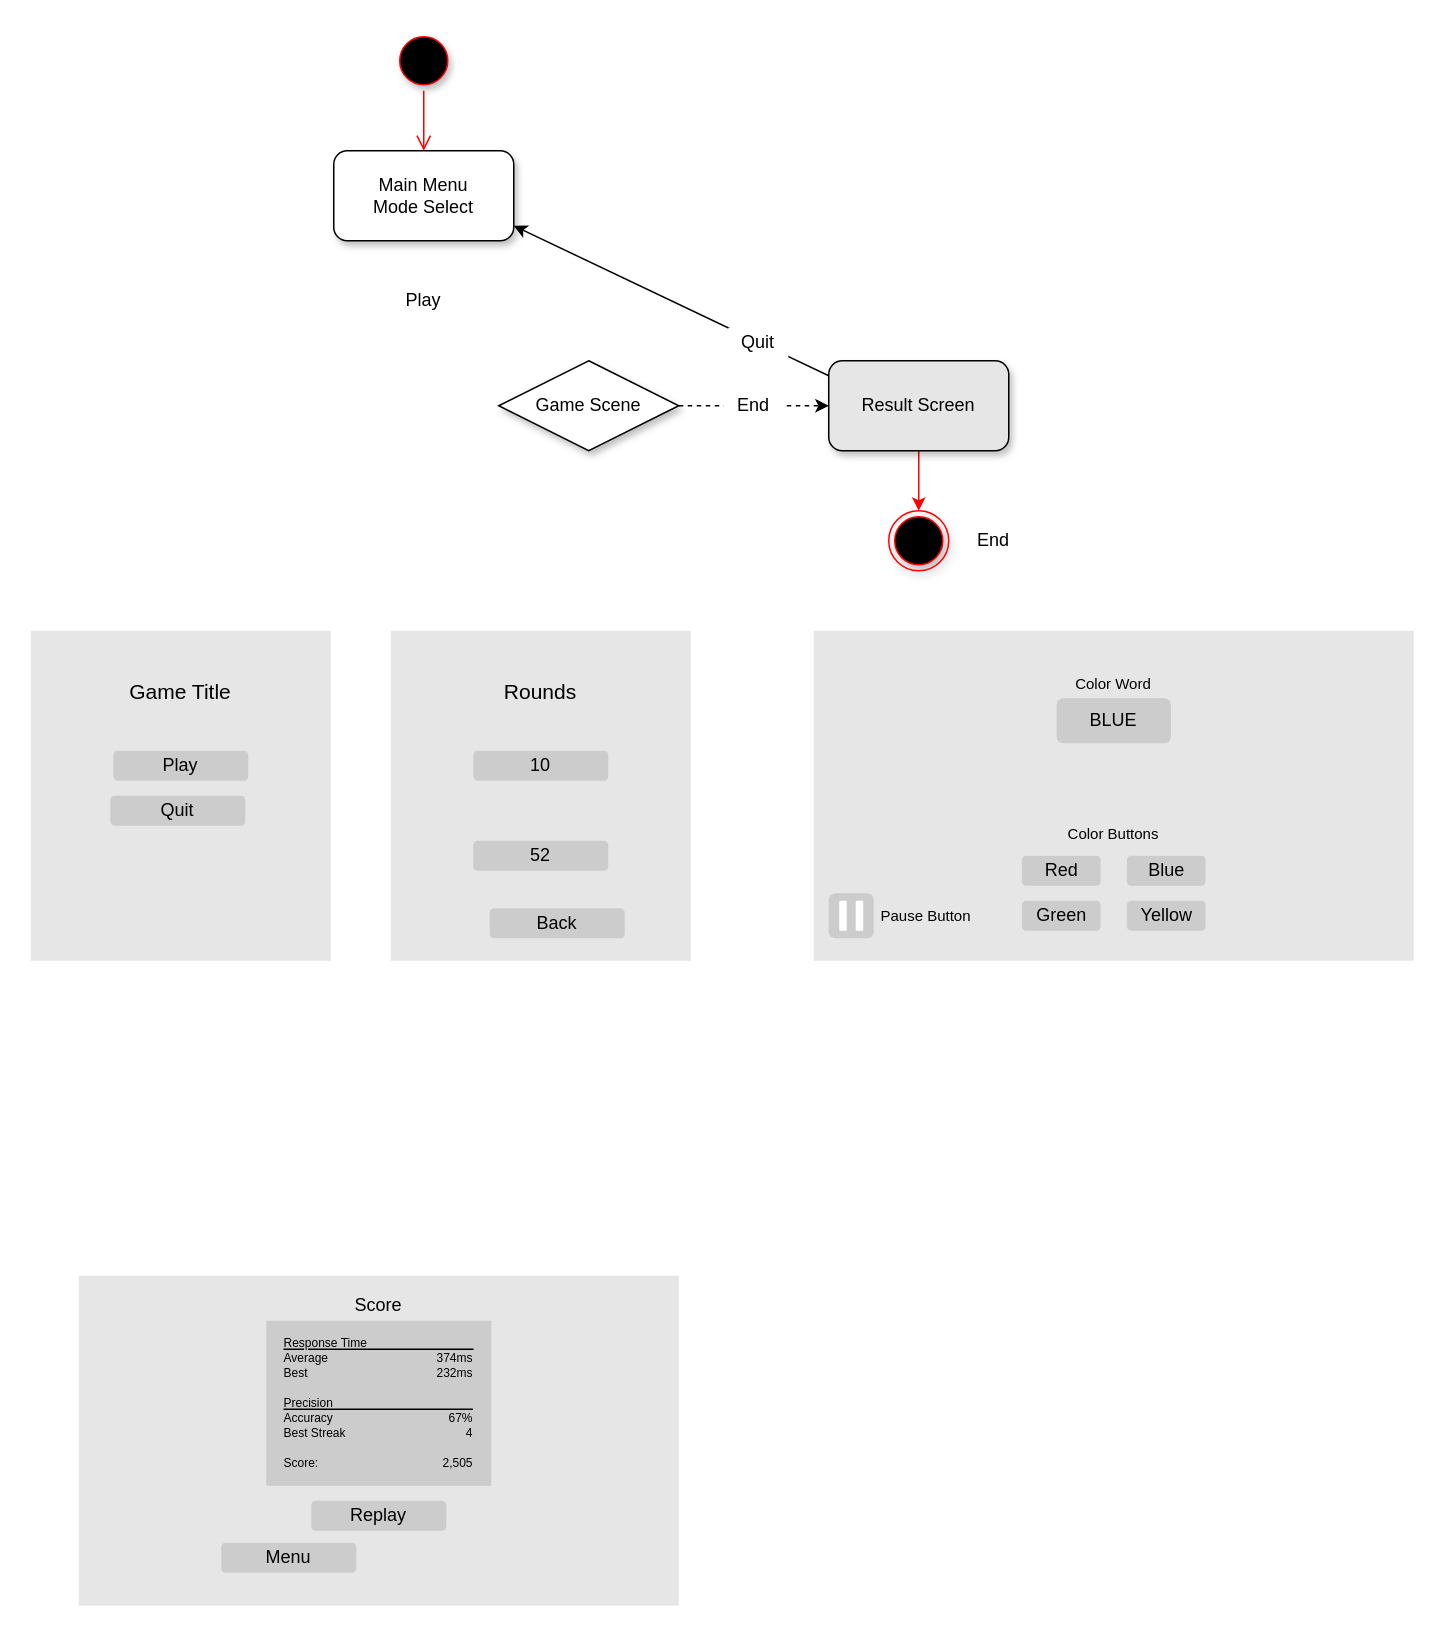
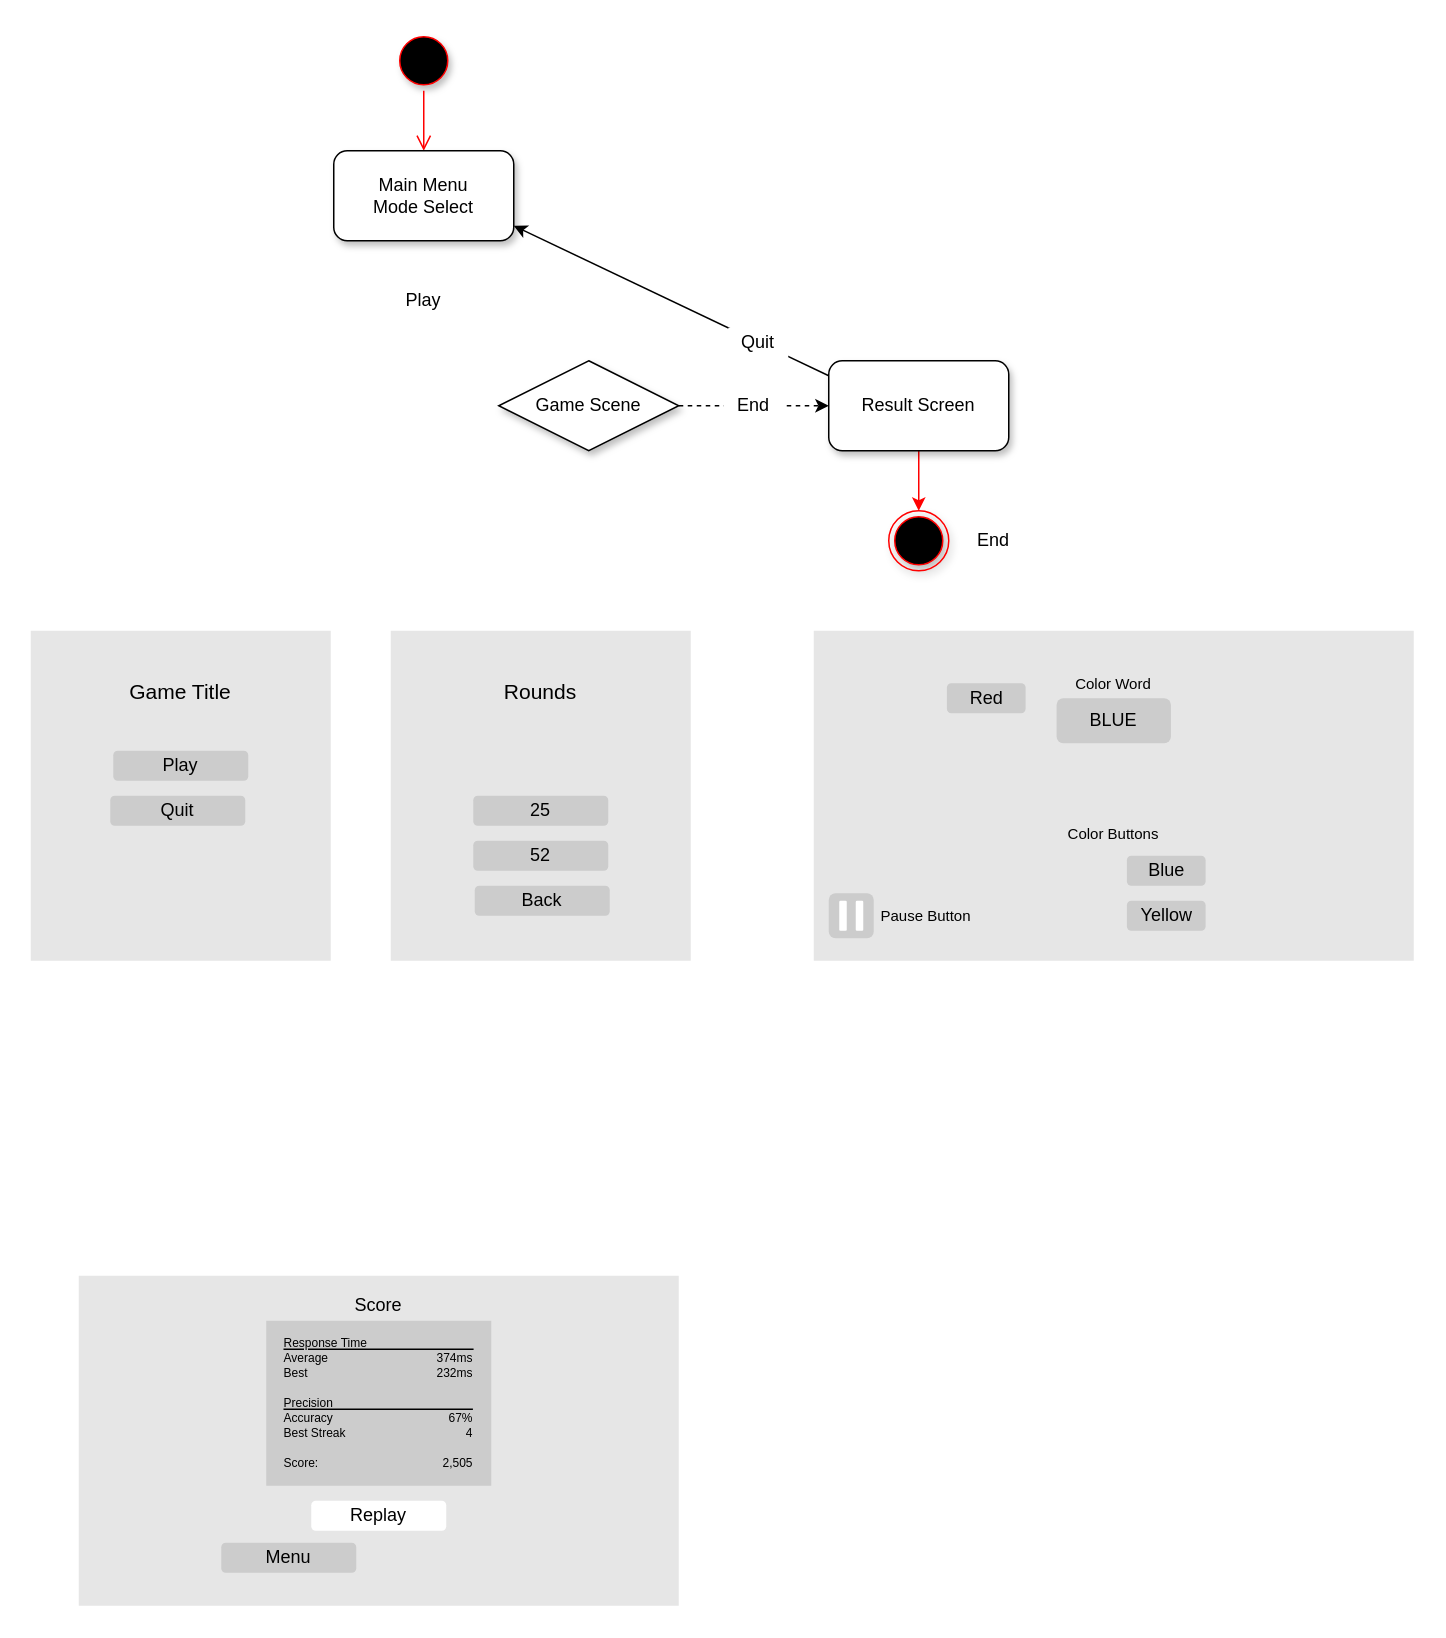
node "Result Screen": fillcolor #e6e6e6 -> #ffffff
node "10": removed
node "25": added
node "Red": moved (1061, 871) -> (986, 698)
node "Green": removed
node "Back": moved (557, 923) -> (542, 901)
node "Replay": fillcolor #cccccc -> #ffffff
